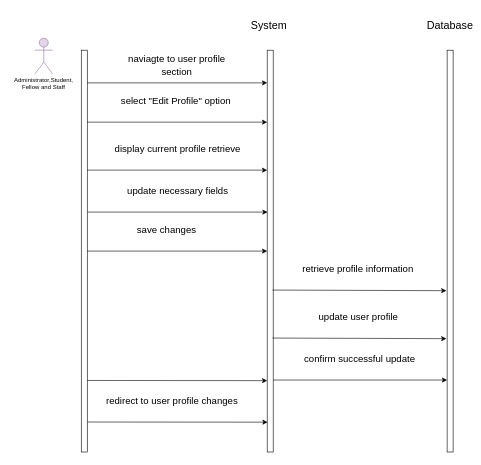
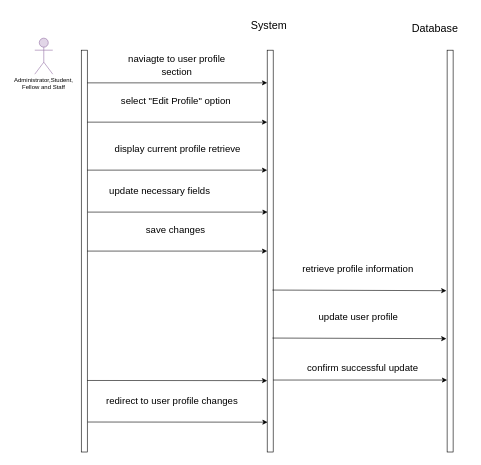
node "Database": moved (450, 26) -> (435, 29)
node "update necessary fields": moved (178, 191) -> (160, 191)
node "save changes": moved (167, 230) -> (176, 230)
node "confirm successful update": moved (360, 359) -> (363, 368)
